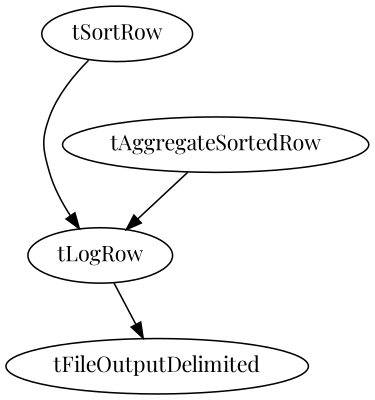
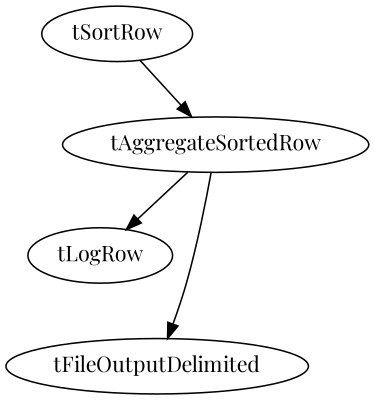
edge "tSortRow" -> "tLogRow": now "tSortRow" -> "tAggregateSortedRow"
edge "tLogRow" -> "tFileOutputDelimited": now "tAggregateSortedRow" -> "tFileOutputDelimited"
